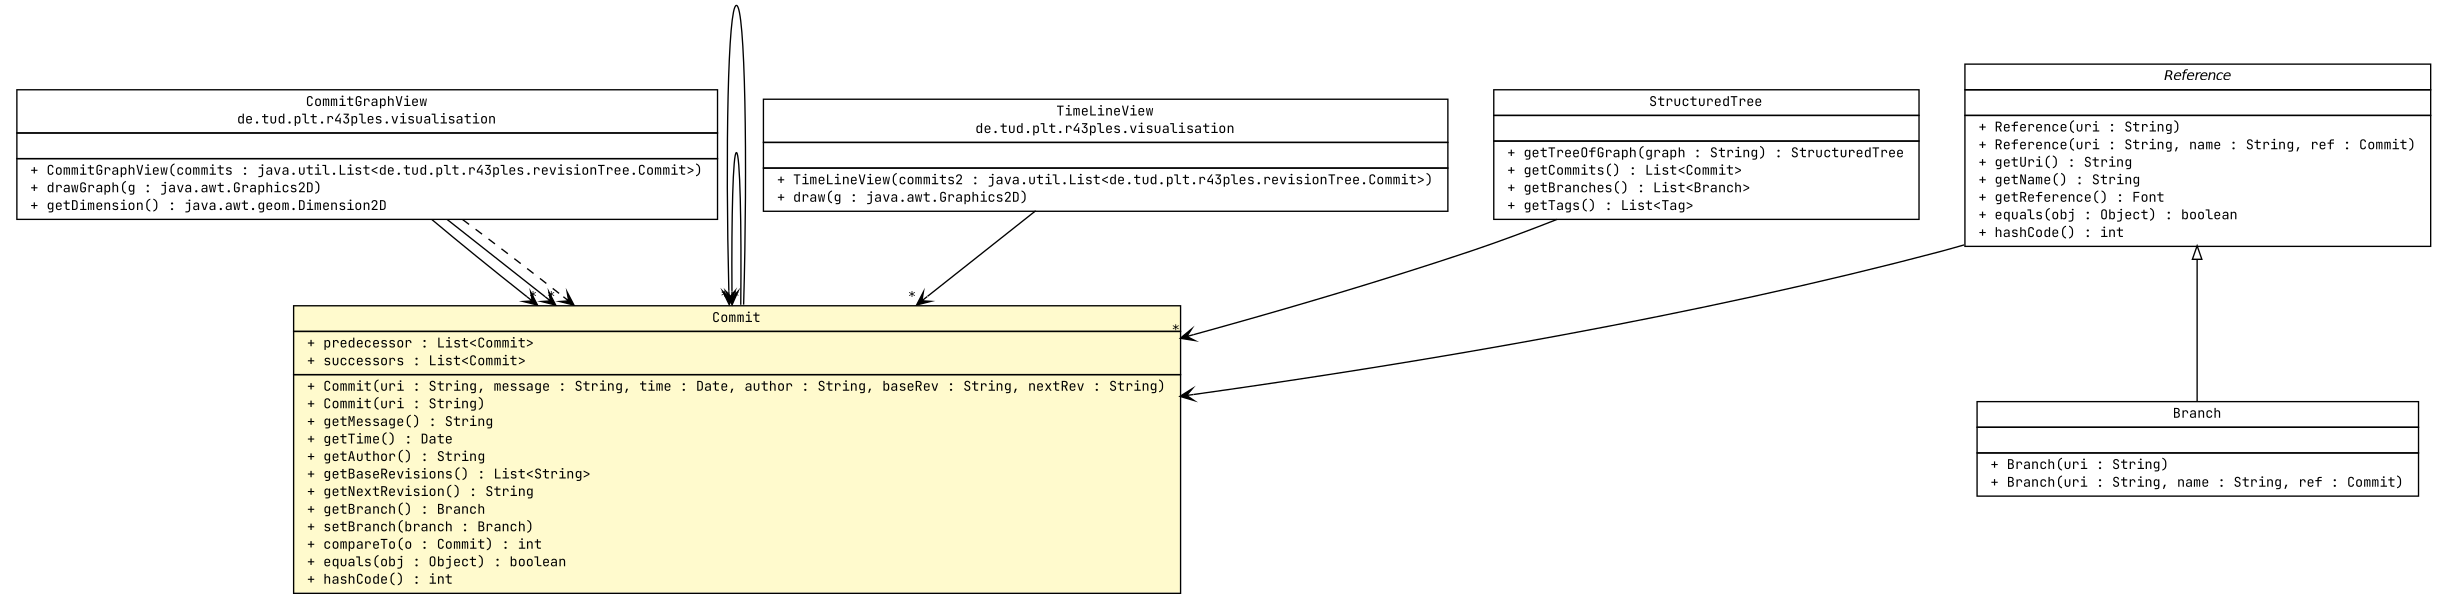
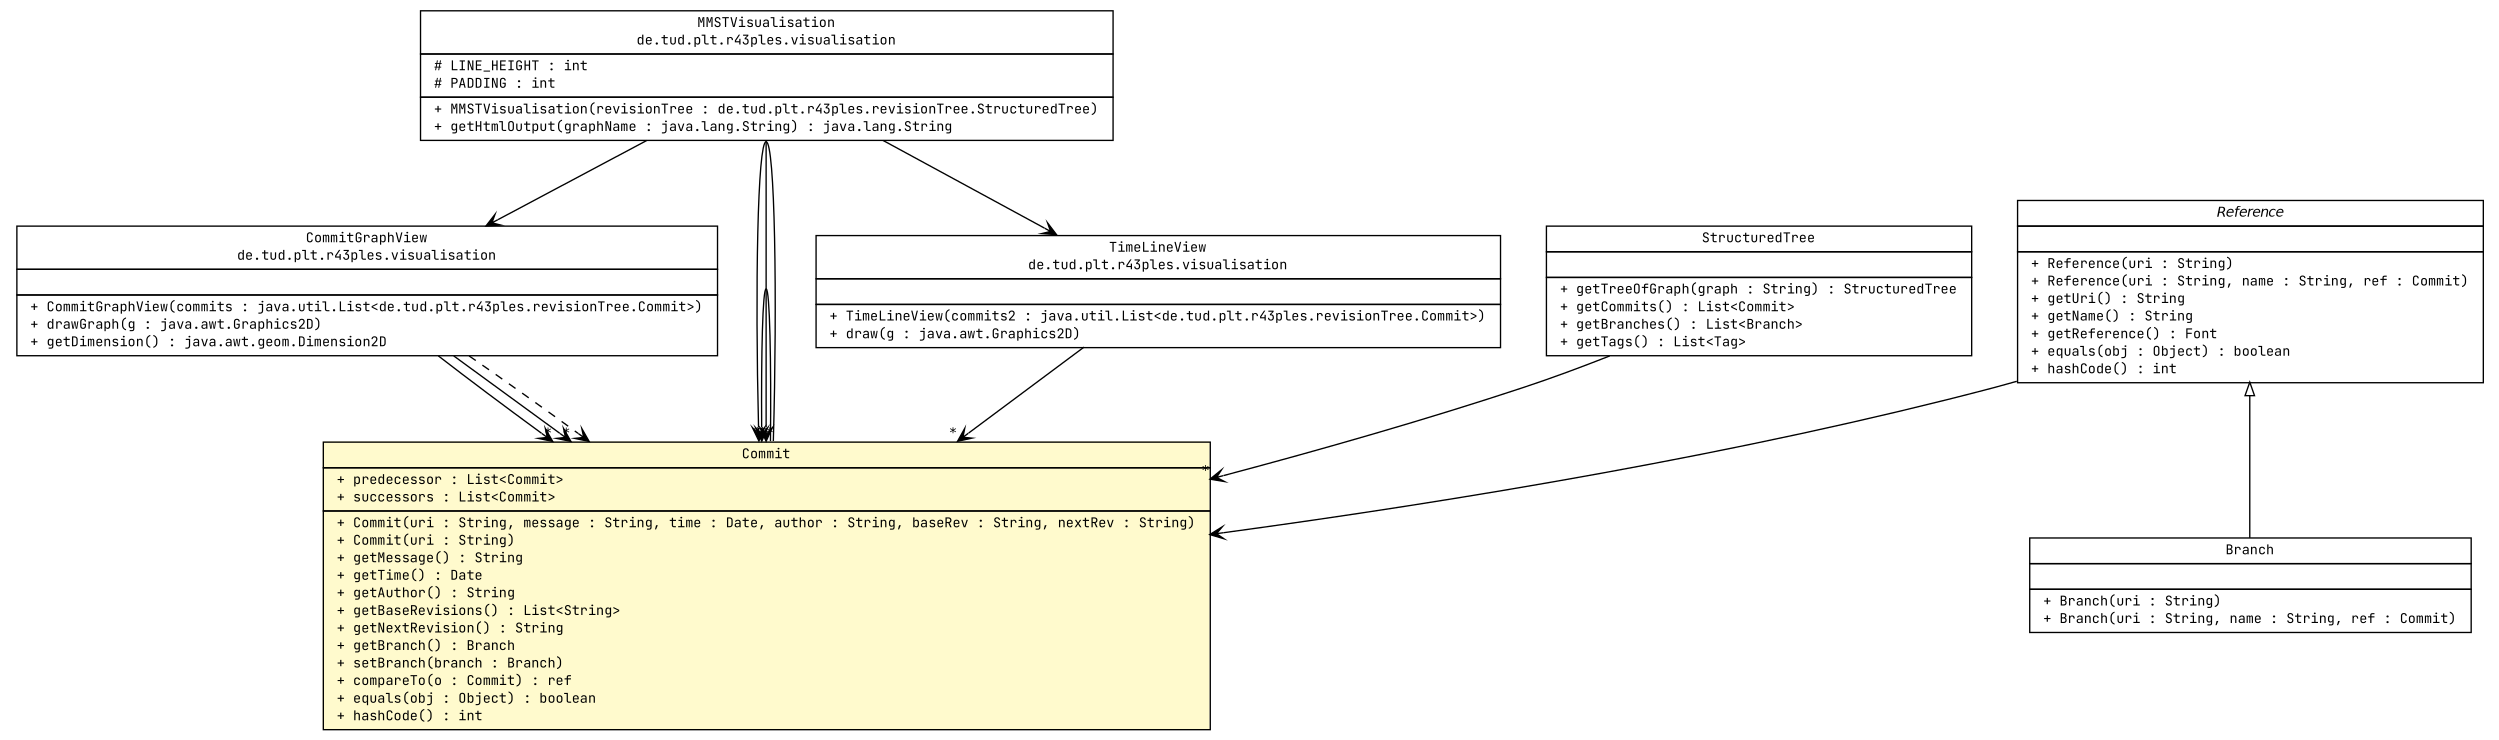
node "MMSTVisualisation": added
node "Commit": text "+ compareTo(o : Commit) : int" -> "+ compareTo(o : Commit) : ref"
